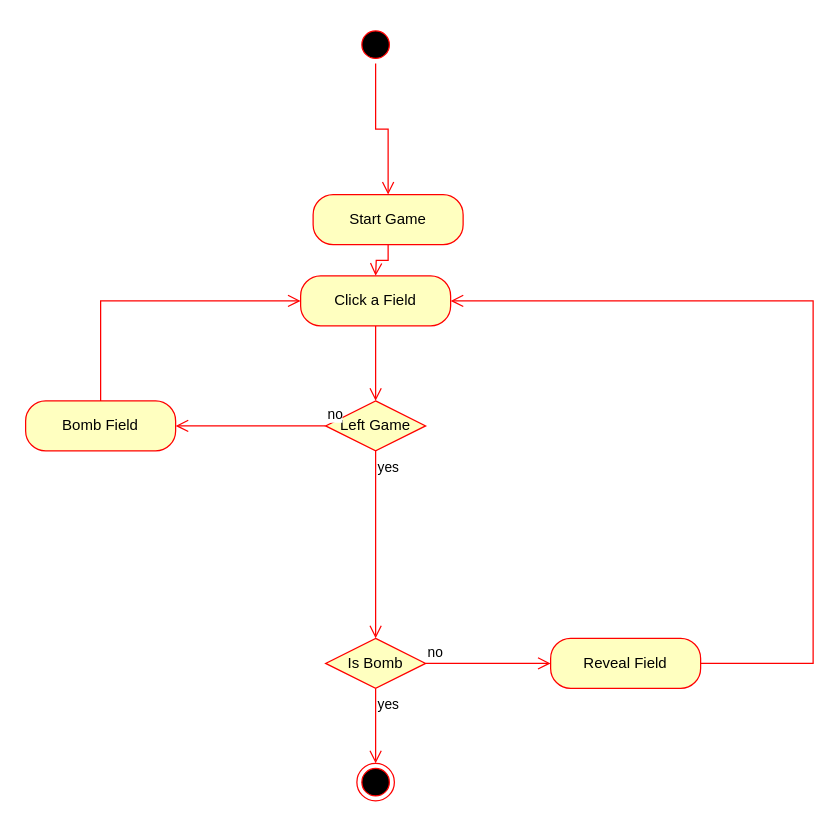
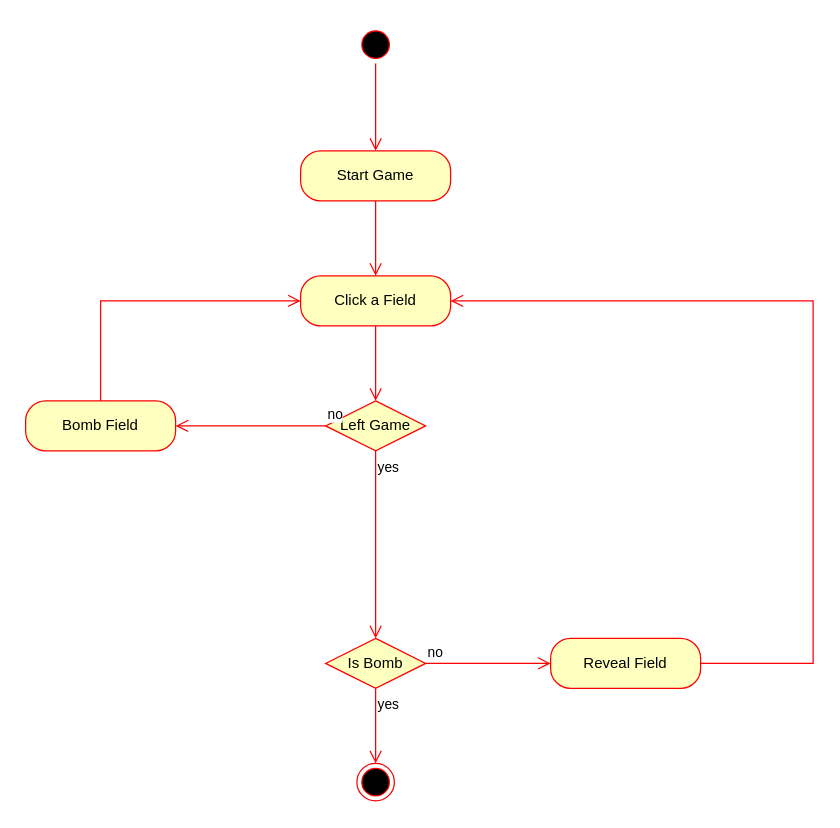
node "Start Game": moved (388, 219) -> (376, 176)
